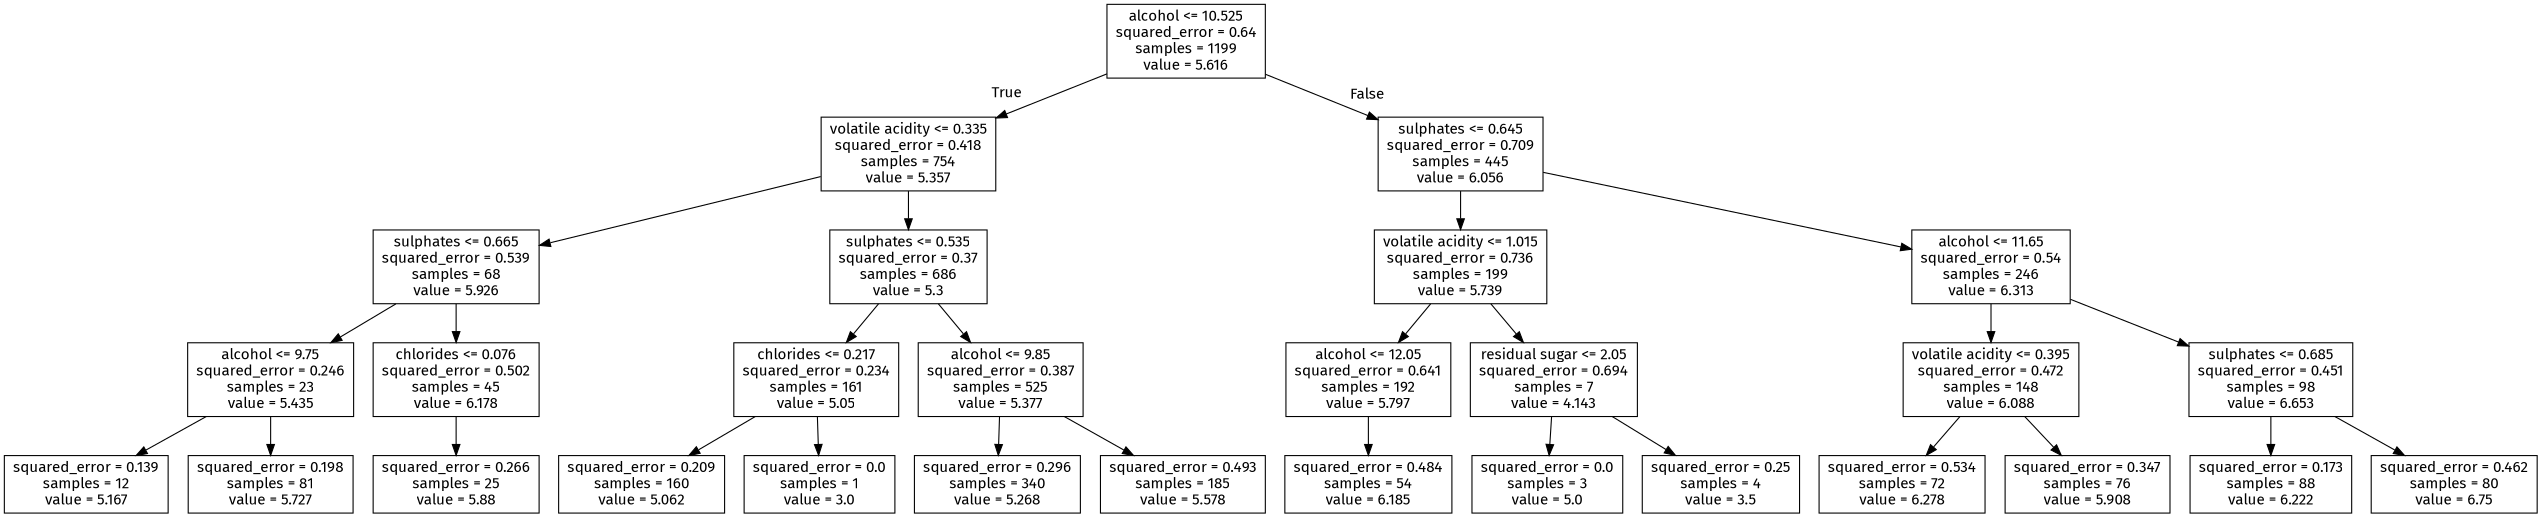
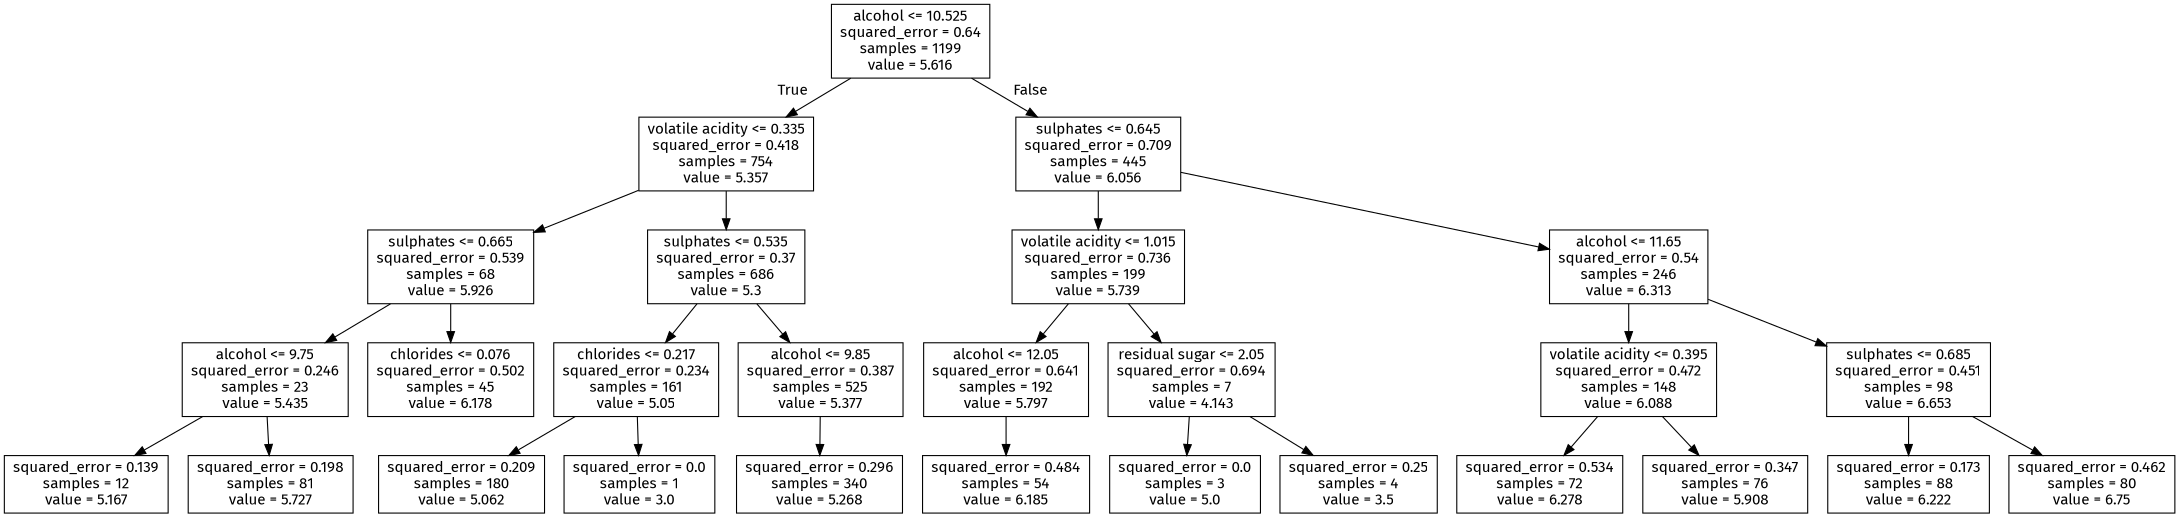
node "squared_error = 0.266 samples = 25 value = 5.88": removed
node "squared_error = 0.209 samples = 160 value = 5.062": label "squared_error = 0.209 samples = 160 value = 5.062" -> "squared_error = 0.209 samples = 180 value = 5.062"
node "squared_error = 0.493 samples = 185 value = 5.578": removed
